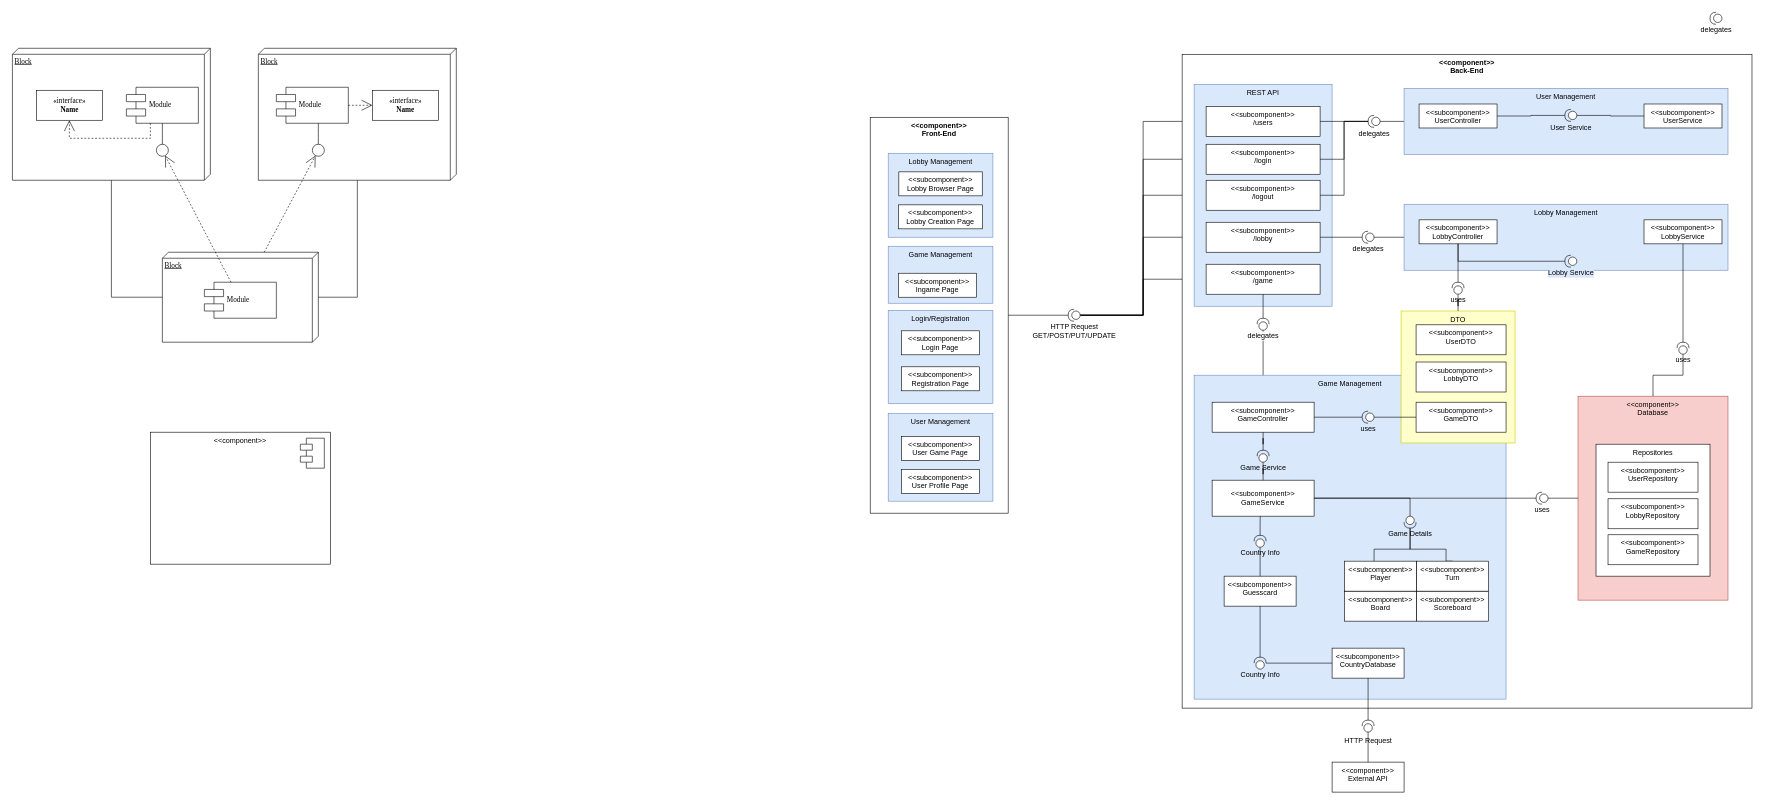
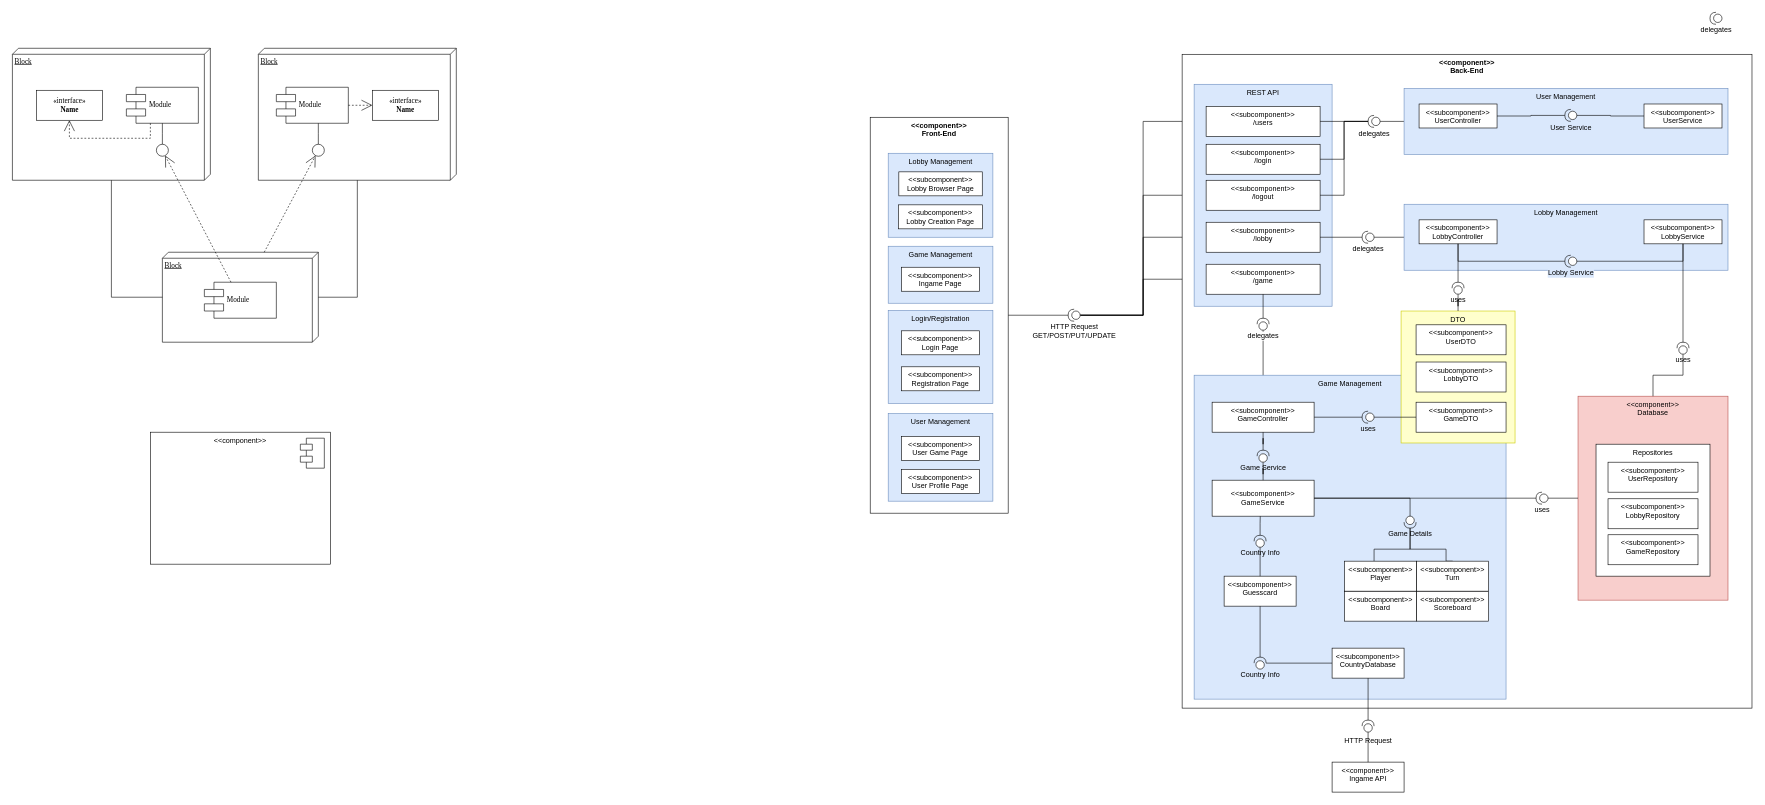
edge "<<subcomponent>> /login" -- "HTTP Request GET/POST/PUT/UPDATE": removed
edge "<<subcomponent>> LobbyService" -- "Lobby Service": added
node "<<subcomponent>> Ingame Page": moved (938, 285) -> (941, 279)
node "<<component>> External API": label "<<component>> External API" -> "<<component>> Ingame API"
